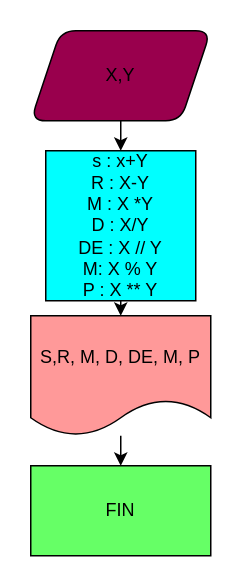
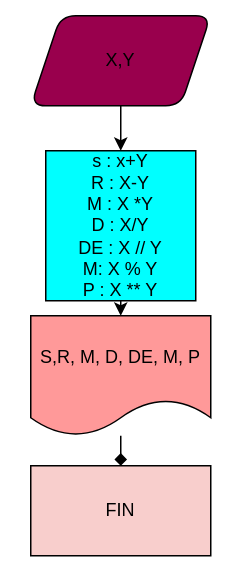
node "X,Y": moved (121, 76) -> (121, 61)
edge "S,R, M, D, DE, M, P" -> "FIN": arrowhead classic -> diamond
node "FIN": fillcolor #66ff66 -> #f8cecc
